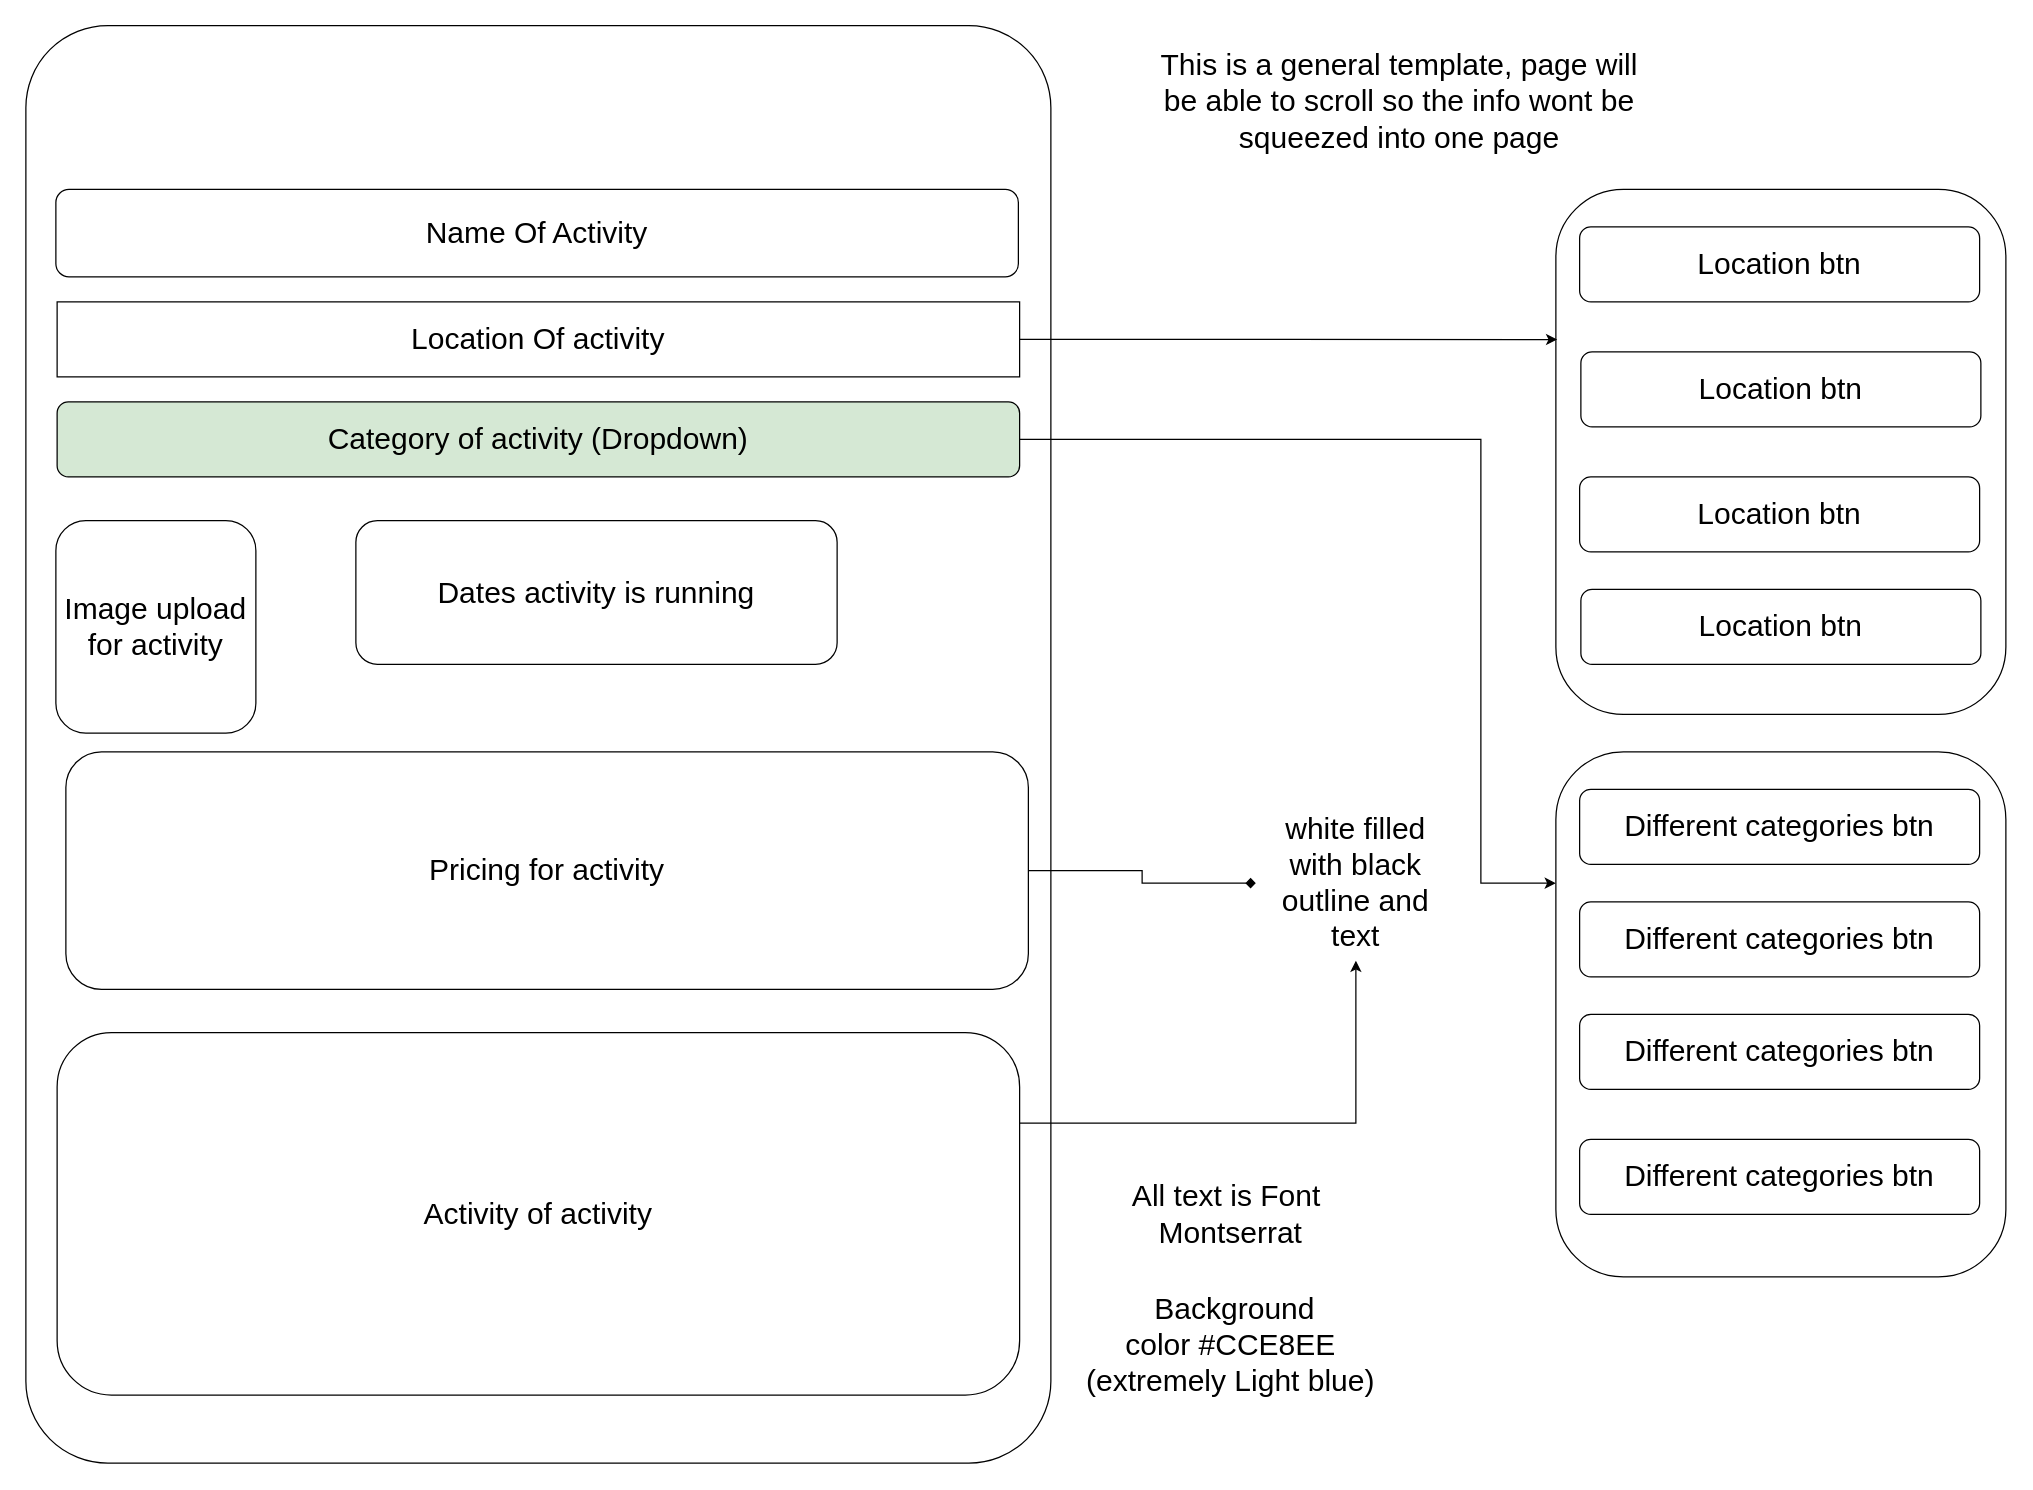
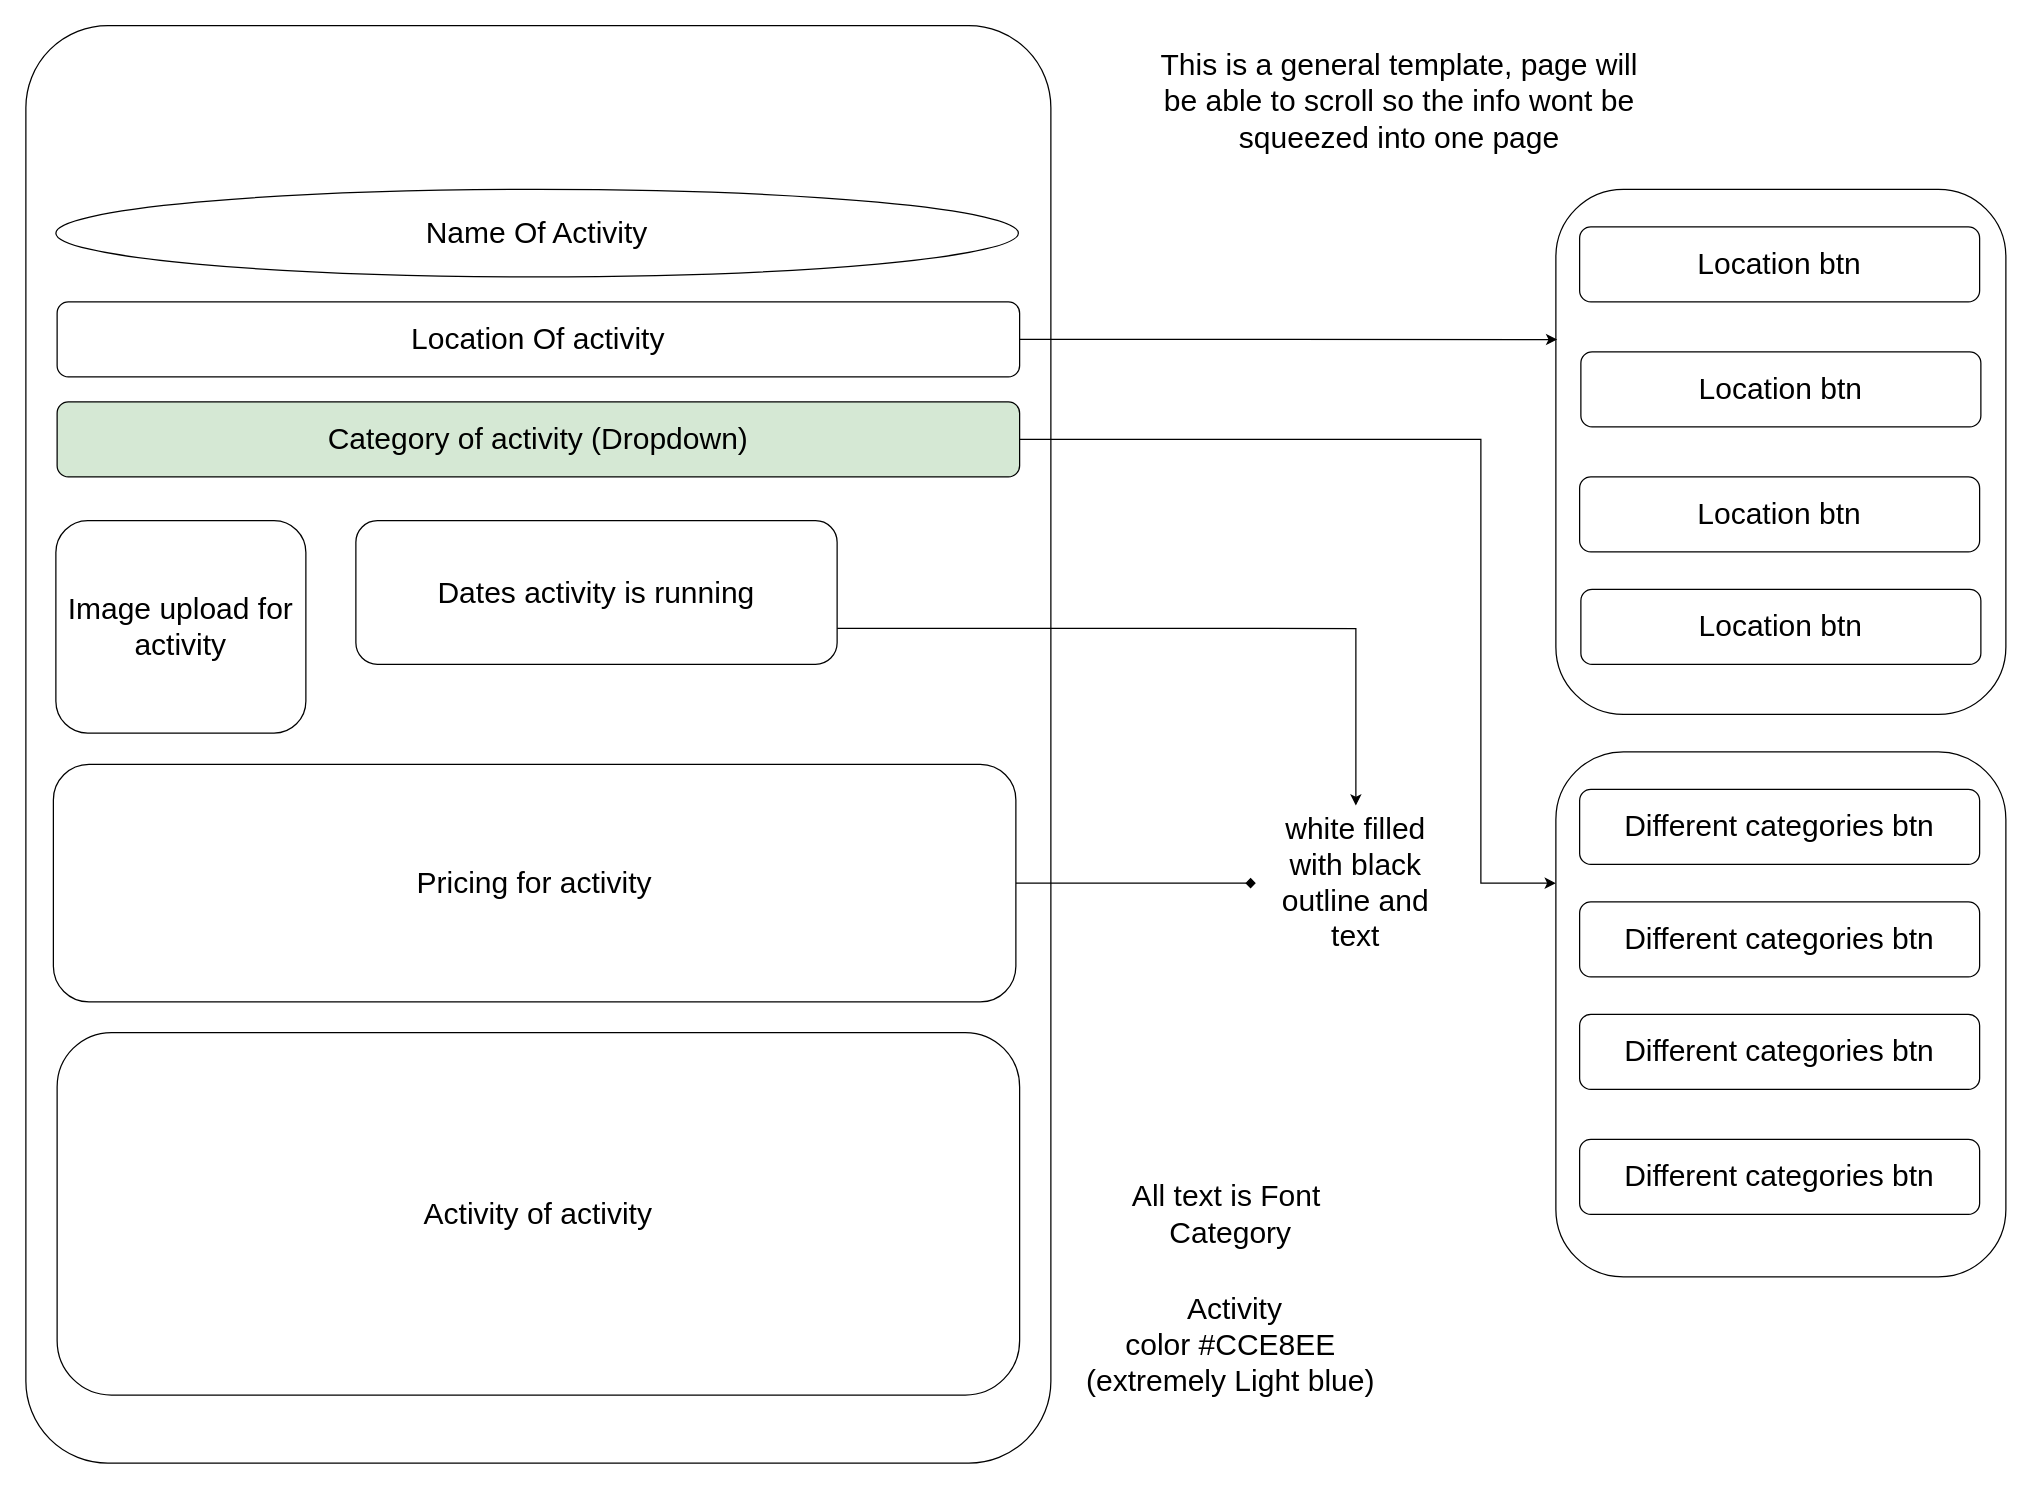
node "Name Of Activity": shape rounded rectangle -> ellipse
node "Location Of activity": shape rectangle -> rounded rectangle
node "Image upload for activity": size 200x213 -> 250x213
edge "Dates activity is running" -> "white filled with black outline and text": added
node "Pricing for activity": moved (547, 871) -> (534, 883)
edge "Activity of activity" -> "white filled with black outline and text": removed
node "All text is Font Montserrat": label "All text is Font Montserrat" -> "All text is Font Category"
node "Background color #CCE8EE (extremely Light blue)": label "Background color #CCE8EE (extremely Light blue)" -> "Activity color #CCE8EE (extremely Light blue)"
